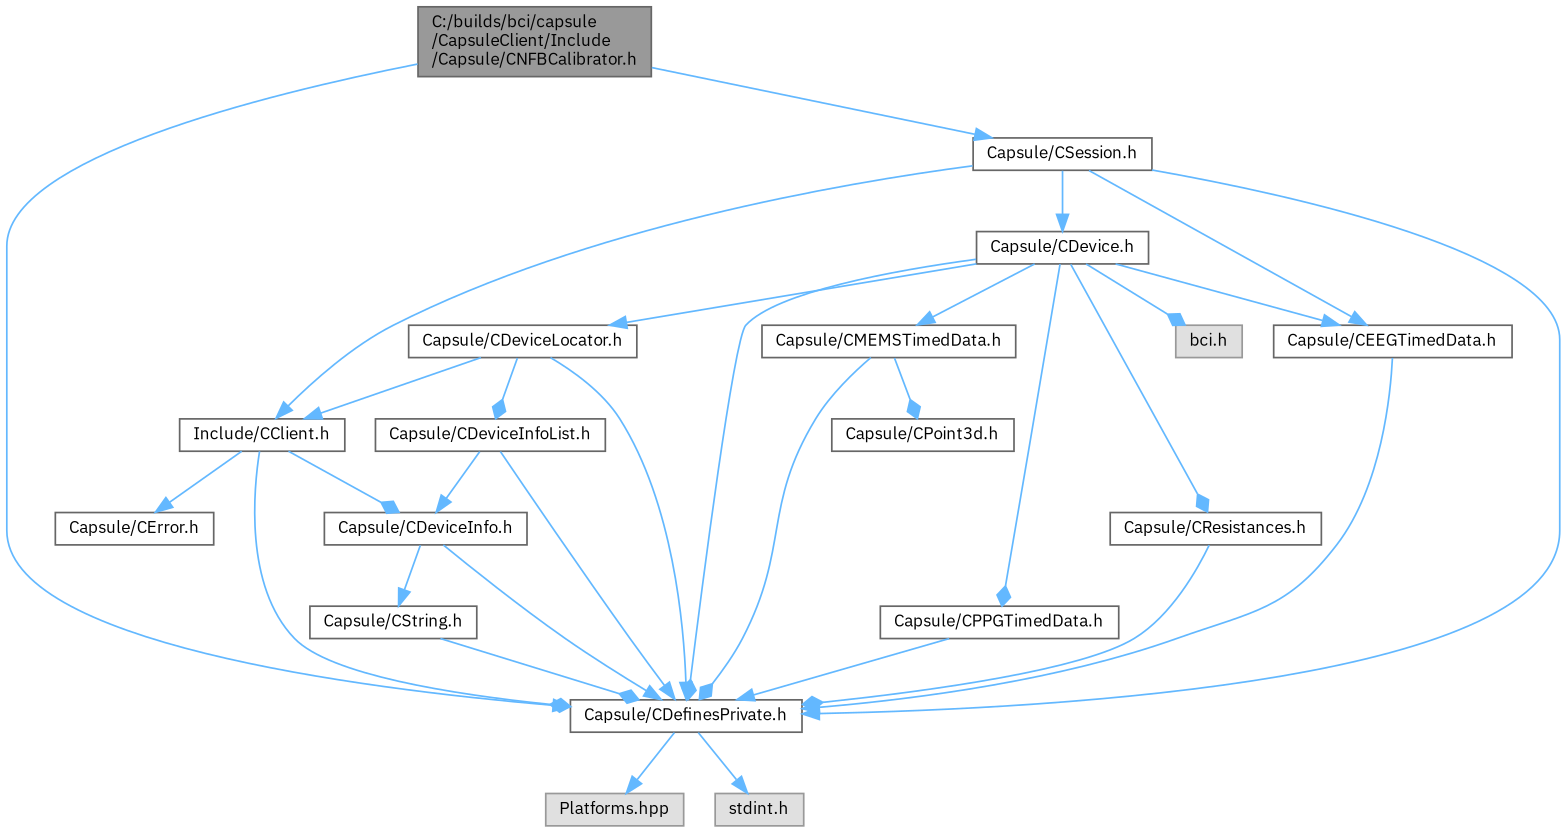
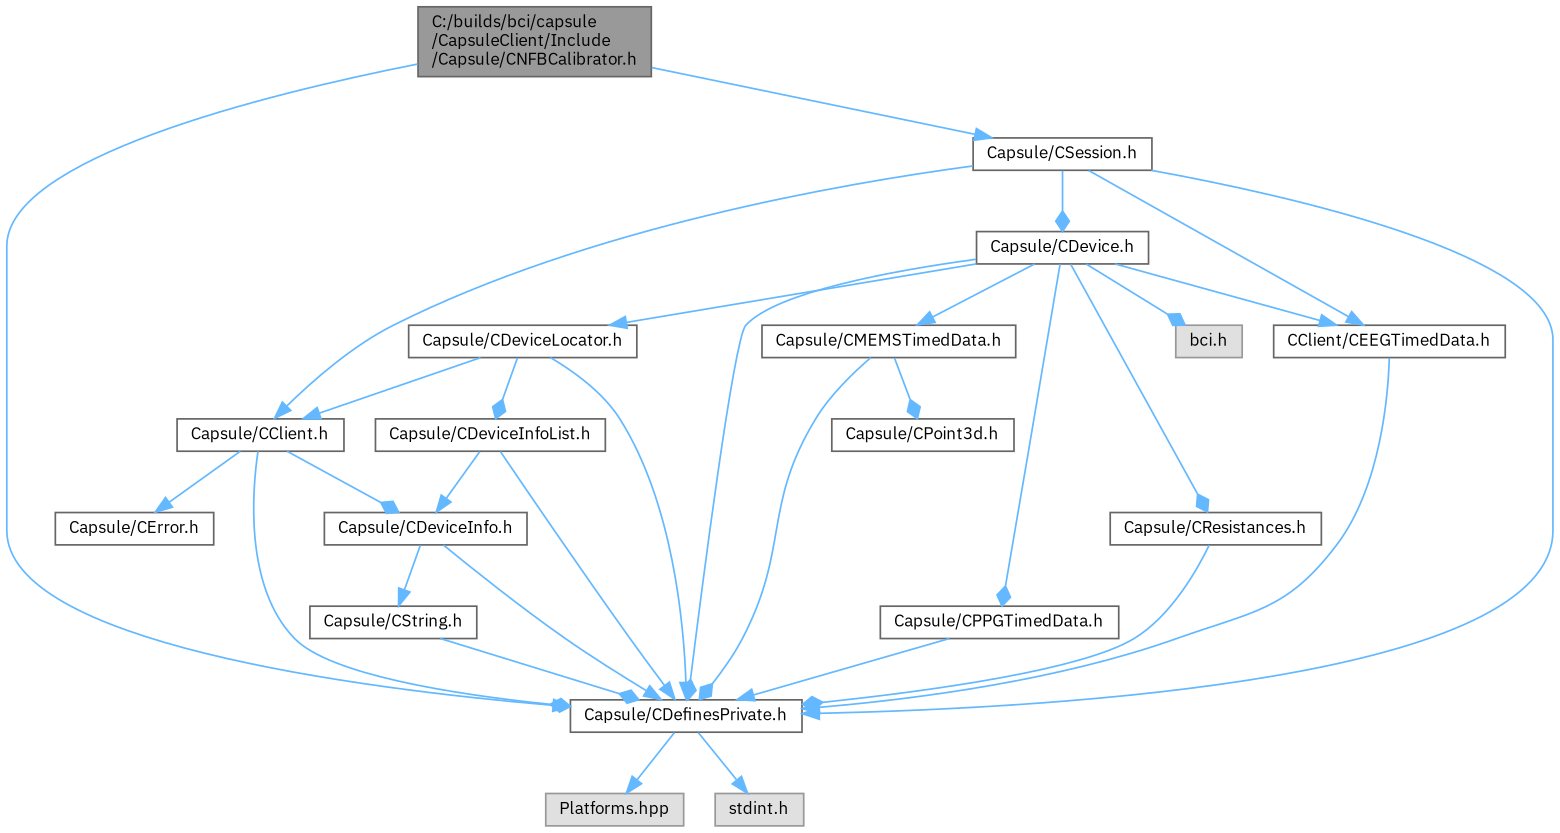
edge "Capsule/CSession.h" -> "Capsule/CDevice.h": arrowhead normal -> diamond
node "Capsule/CEEGTimedData.h": label "Capsule/CEEGTimedData.h" -> "CClient/CEEGTimedData.h"
node "Include/CClient.h": label "Include/CClient.h" -> "Capsule/CClient.h"
